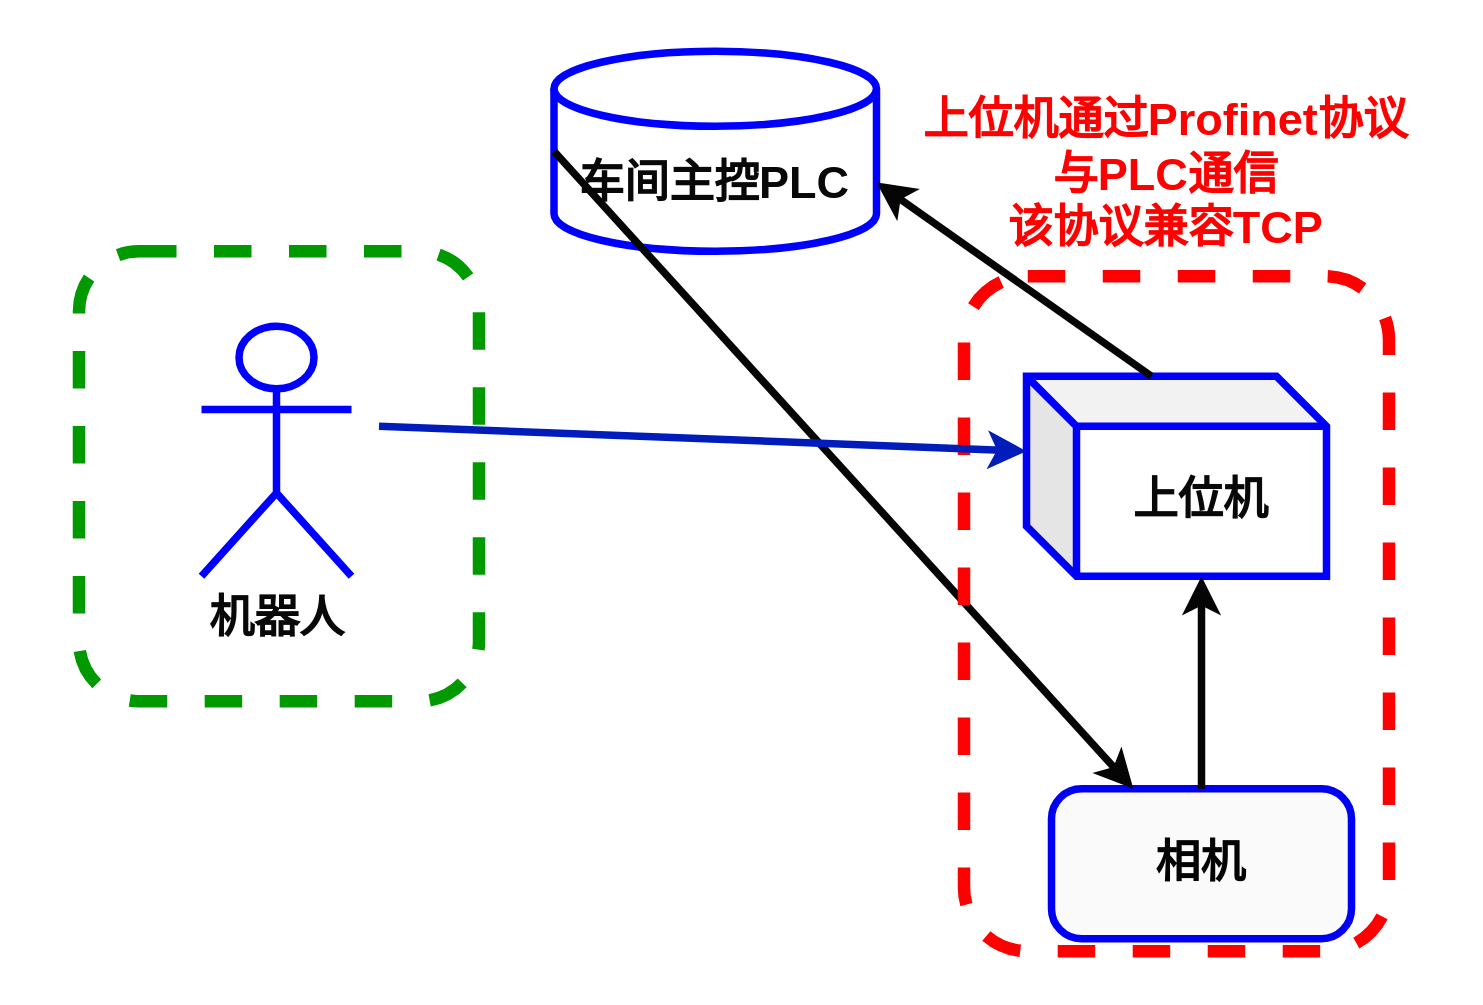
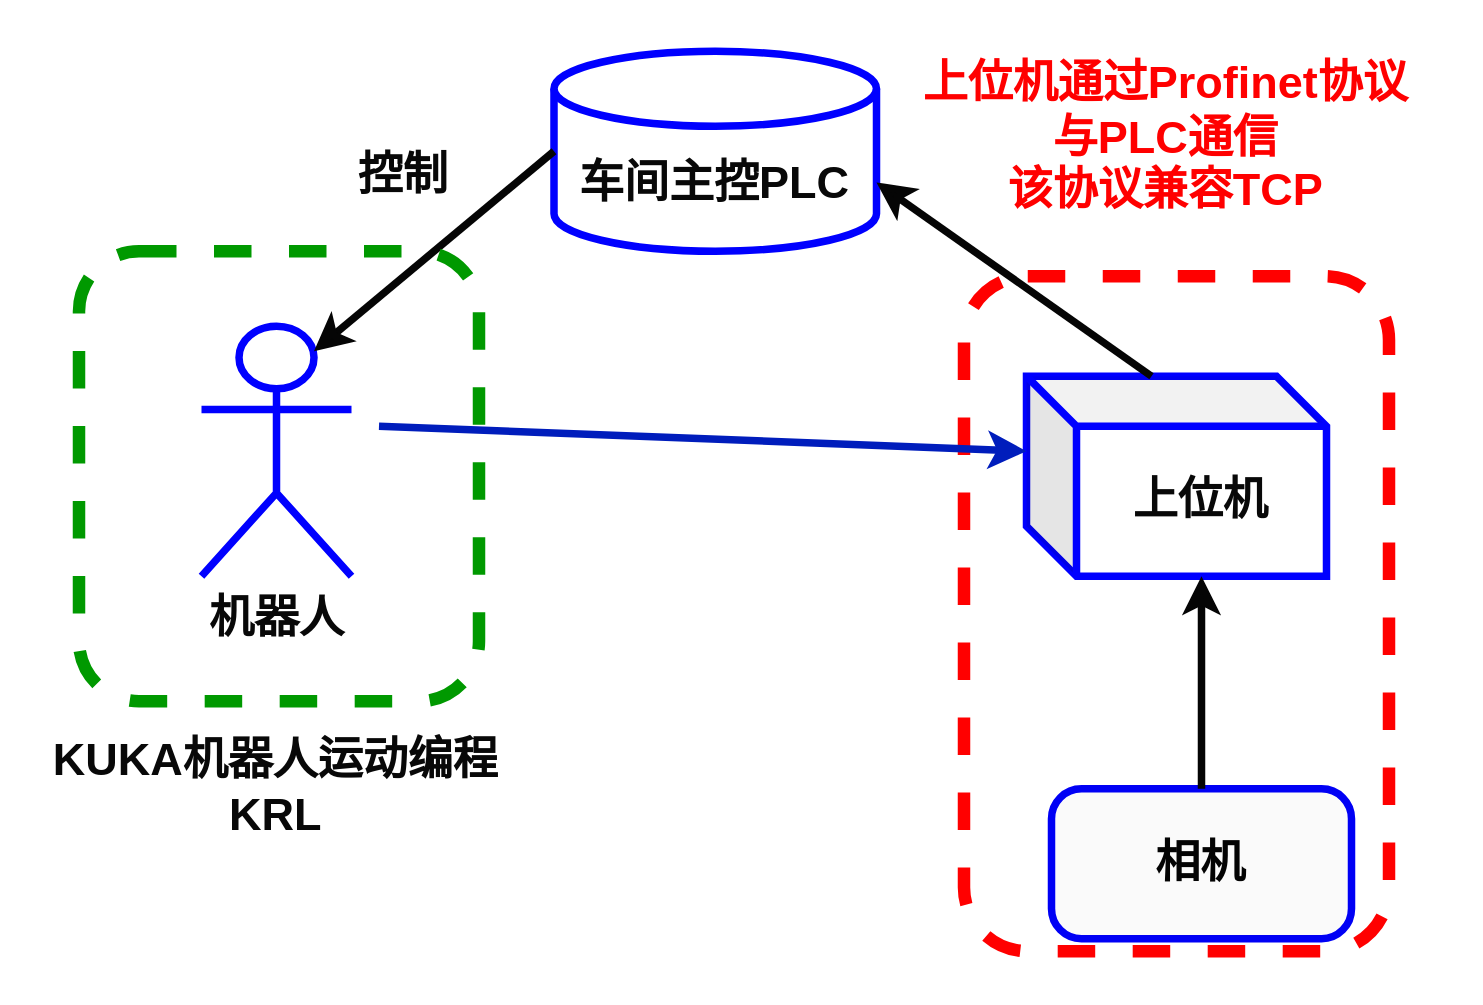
node "控制": added
node "上位机通过Profinet协议与PLC通信 该协议兼容TCP": moved (1166, 176) -> (1166, 139)
edge "车间主控PLC" -> "相机": now "车间主控PLC" -> "机器人"
node "KUKA机器人运动编程KRL": added
